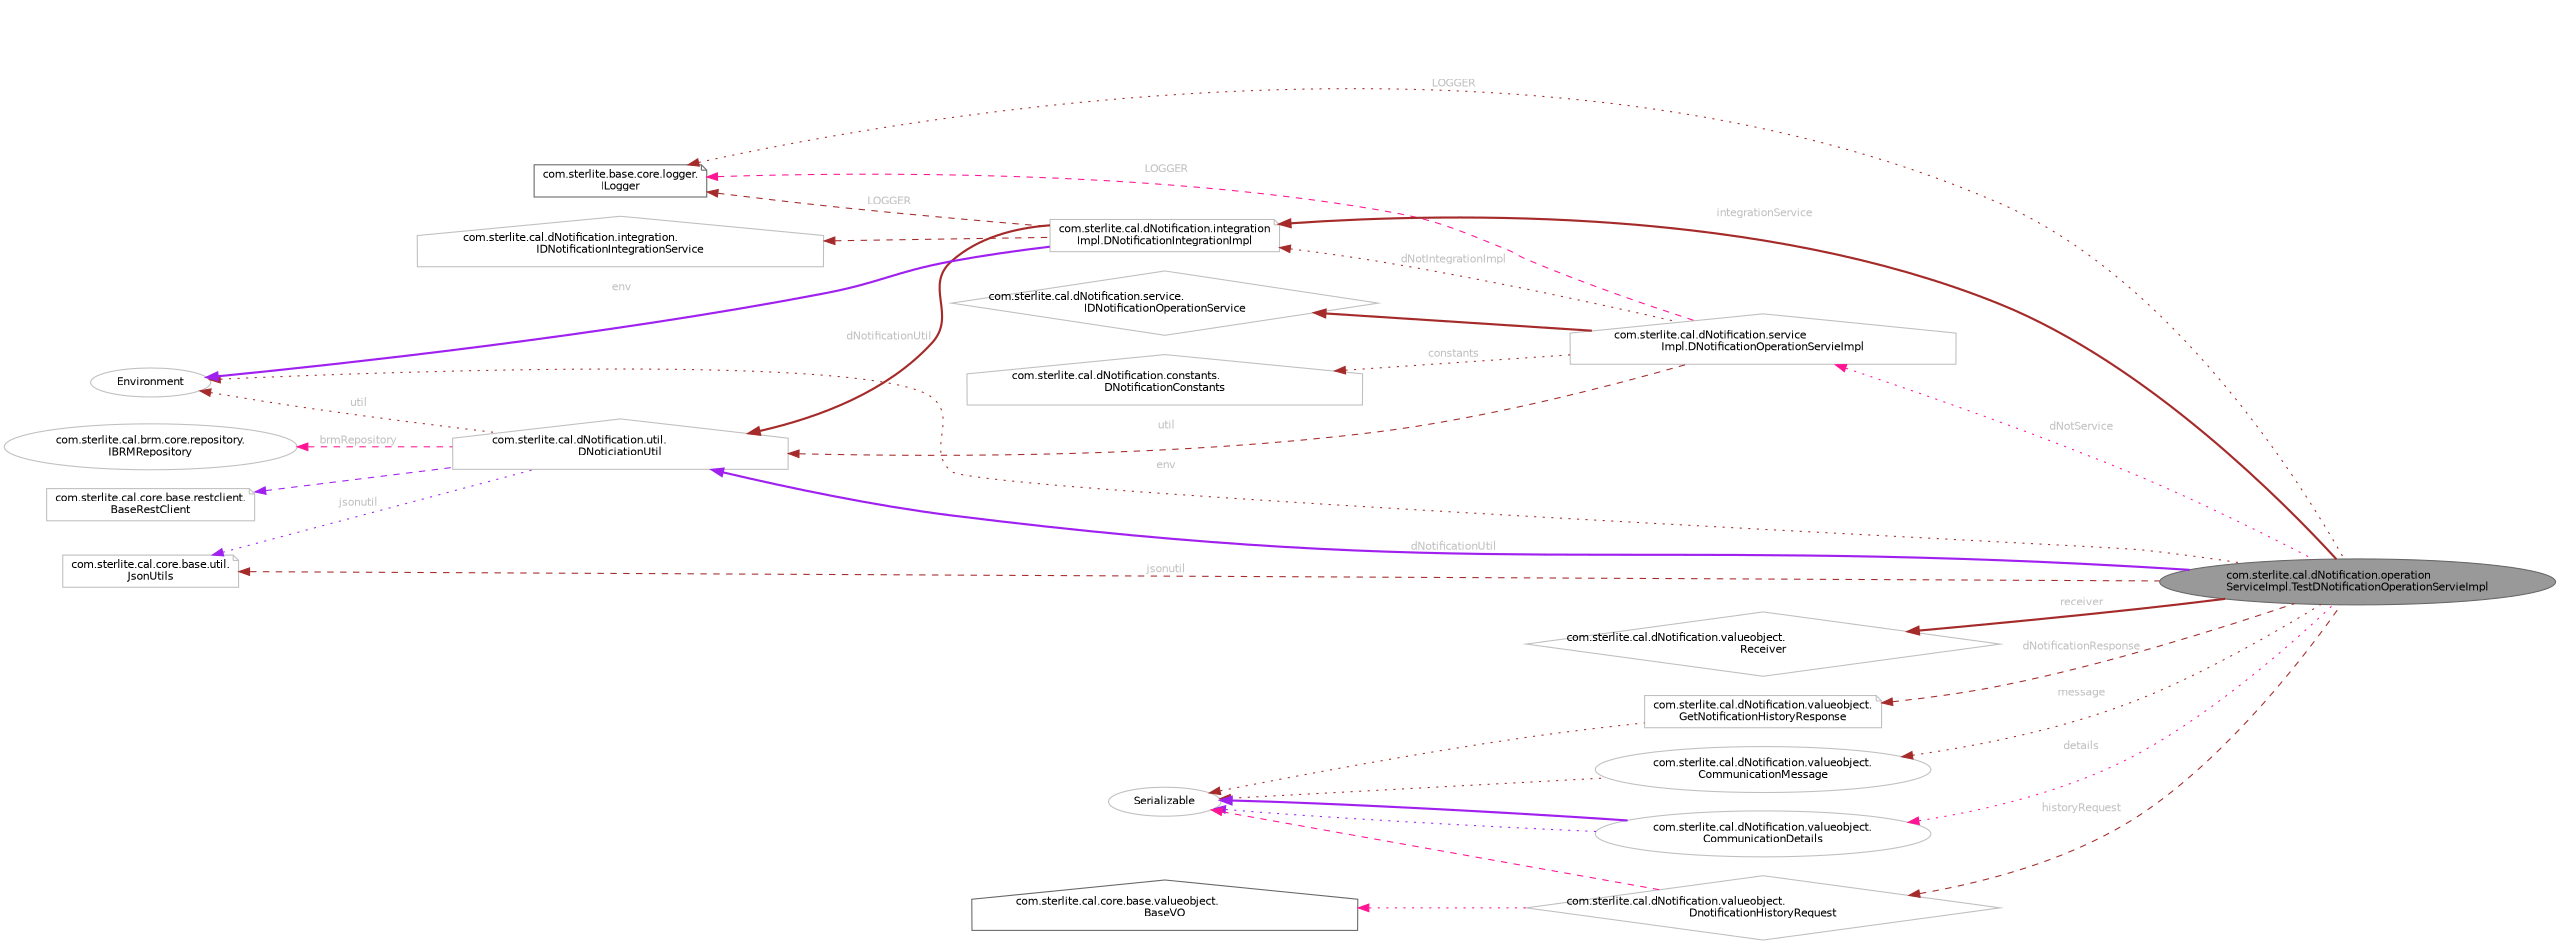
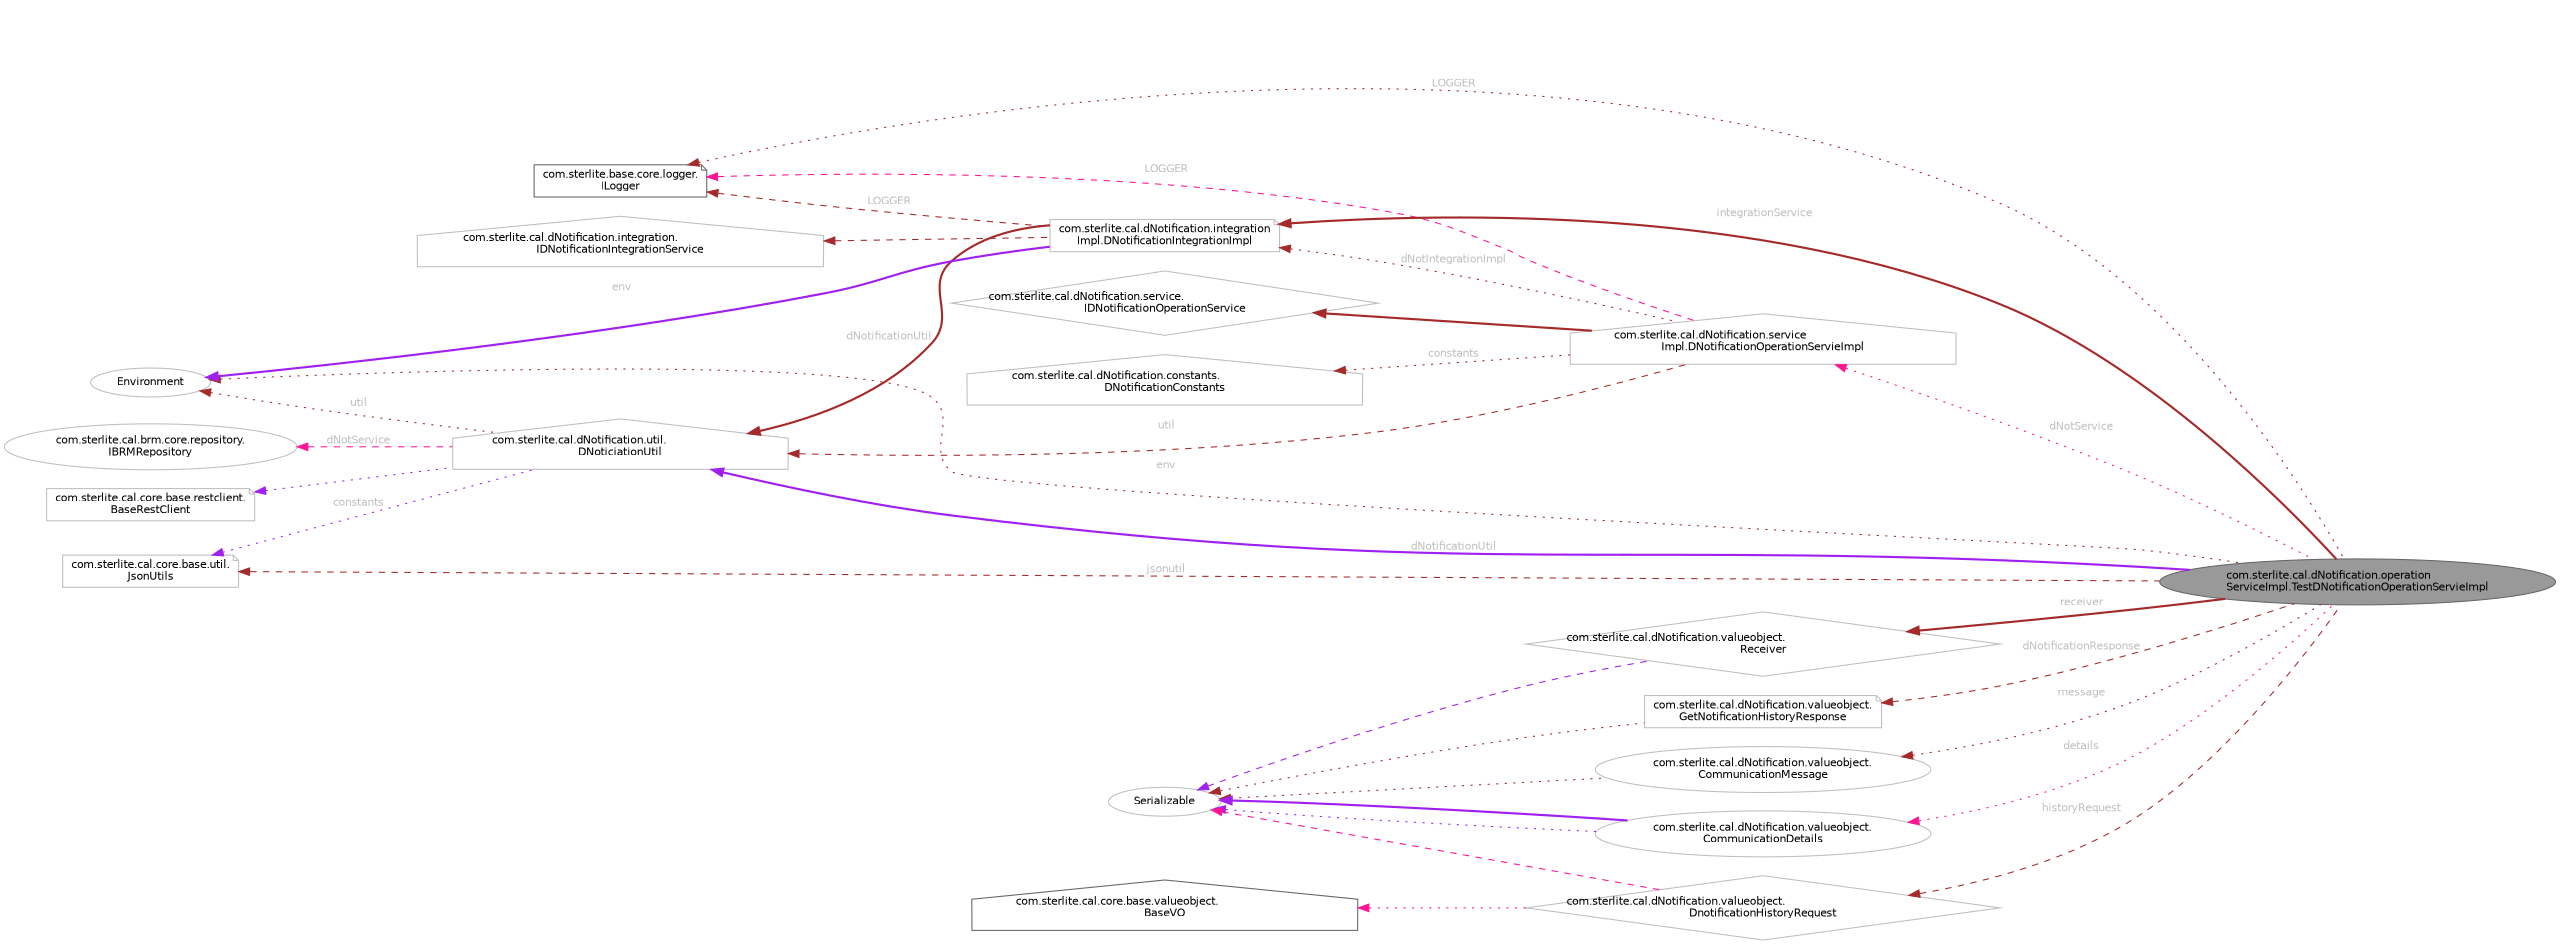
edge "com.sterlite.cal.dNotification.util. DNoticiationUtil" -> "com.sterlite.cal.brm.core.repository. IBRMRepository": label " brmRepository" -> " dNotService"
edge "com.sterlite.cal.dNotification.util. DNoticiationUtil" -> "com.sterlite.cal.core.base.restclient. BaseRestClient": style dashed -> dotted
edge "com.sterlite.cal.dNotification.util. DNoticiationUtil" -> "com.sterlite.cal.core.base.util. JsonUtils": label " jsonutil" -> " constants"
edge "com.sterlite.cal.dNotification.valueobject. Receiver" -> "Serializable": added
